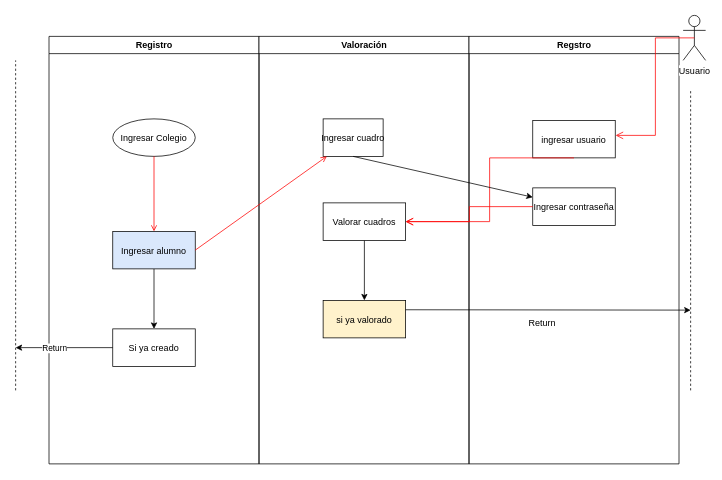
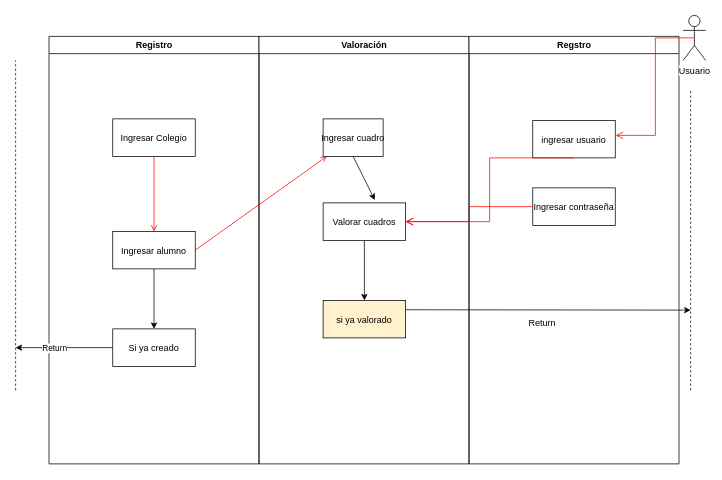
node "Ingresar Colegio": shape ellipse -> rectangle
edge "Ingresar cuadro" -> "Ingresar contraseña": now "Ingresar cuadro" -> "Valorar cuadros"
node "Ingresar alumno": fillcolor #dae8fc -> #ffffff
